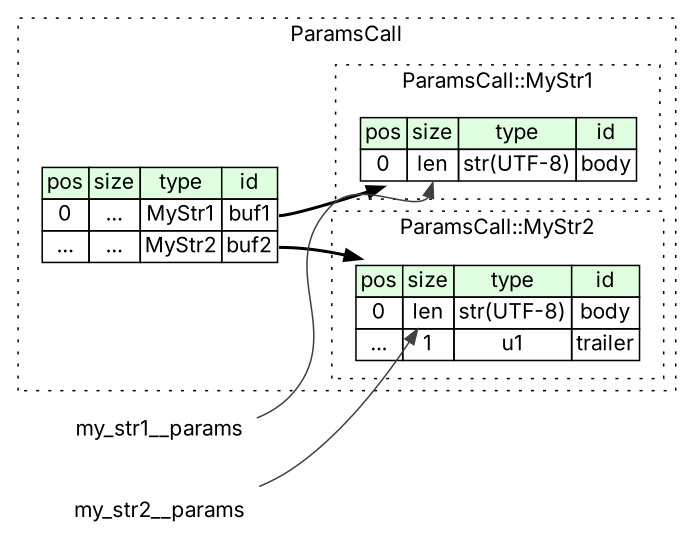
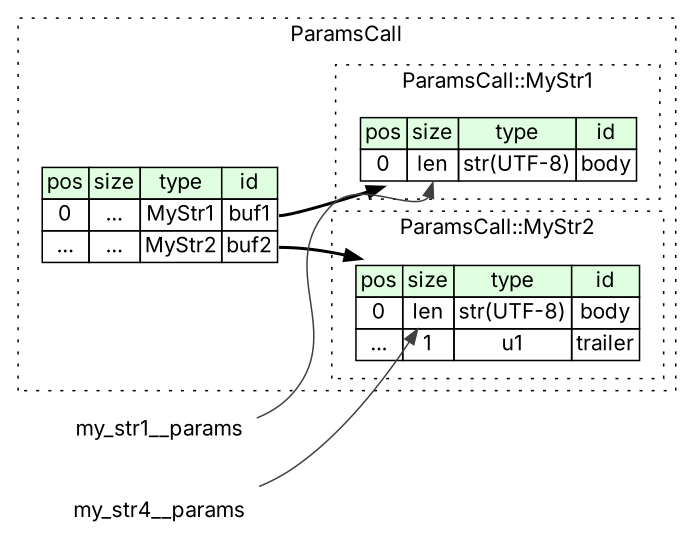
node "my_str2__params": label "my_str2__params" -> "my_str4__params"
